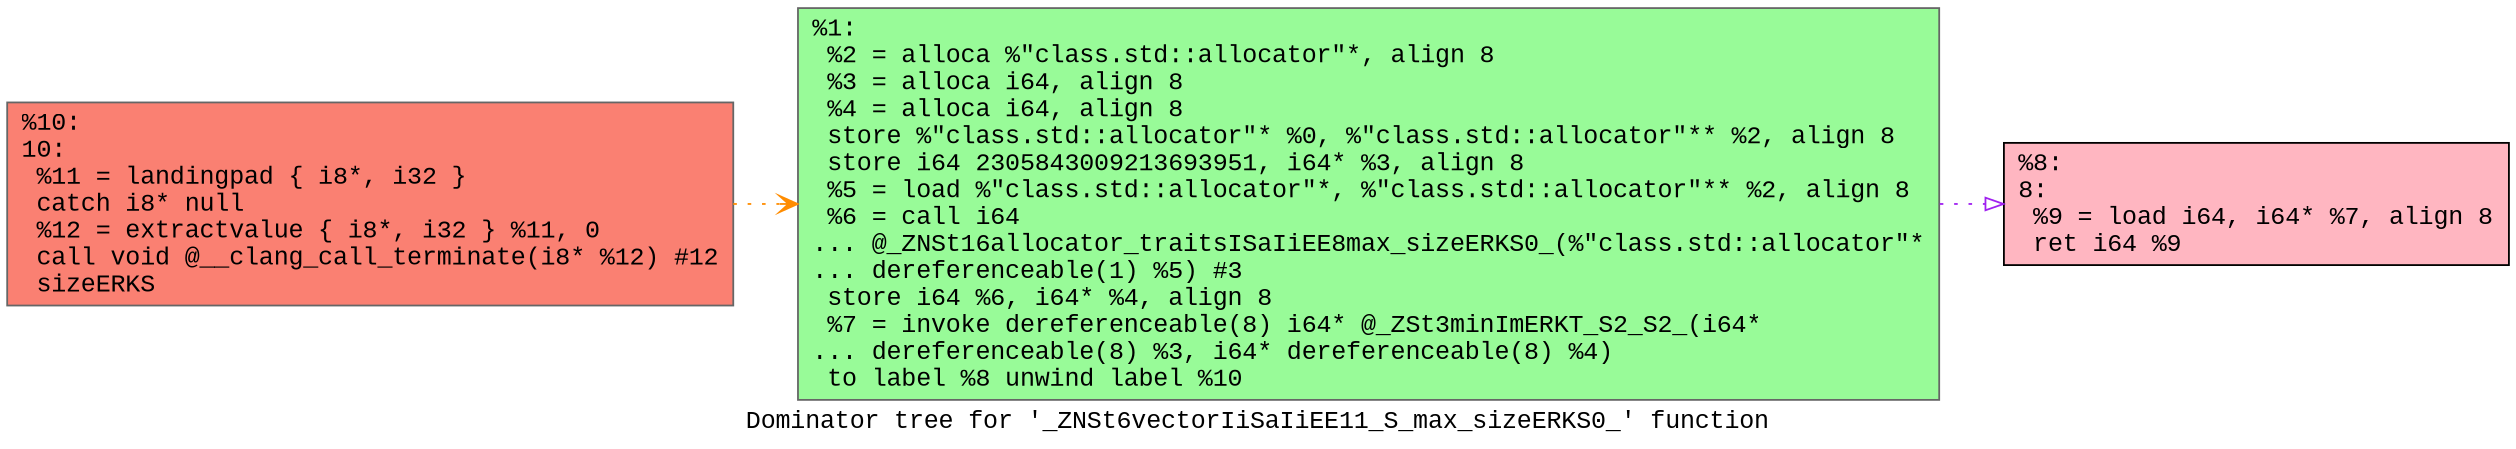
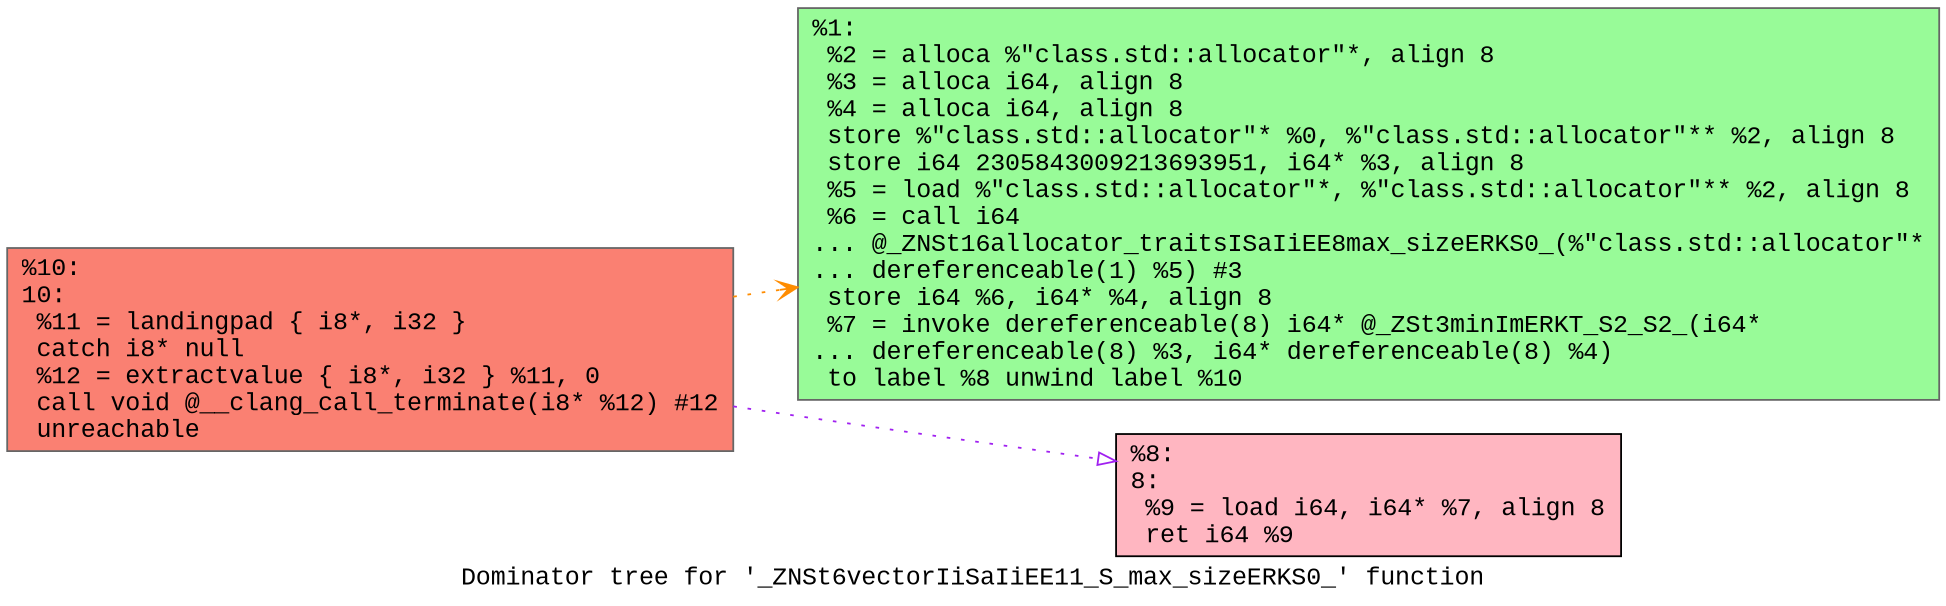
edge "%1:" -> "%8:": now "%10:" -> "%8:"
node "%10:": text "sizeERKS" -> "unreachable"
